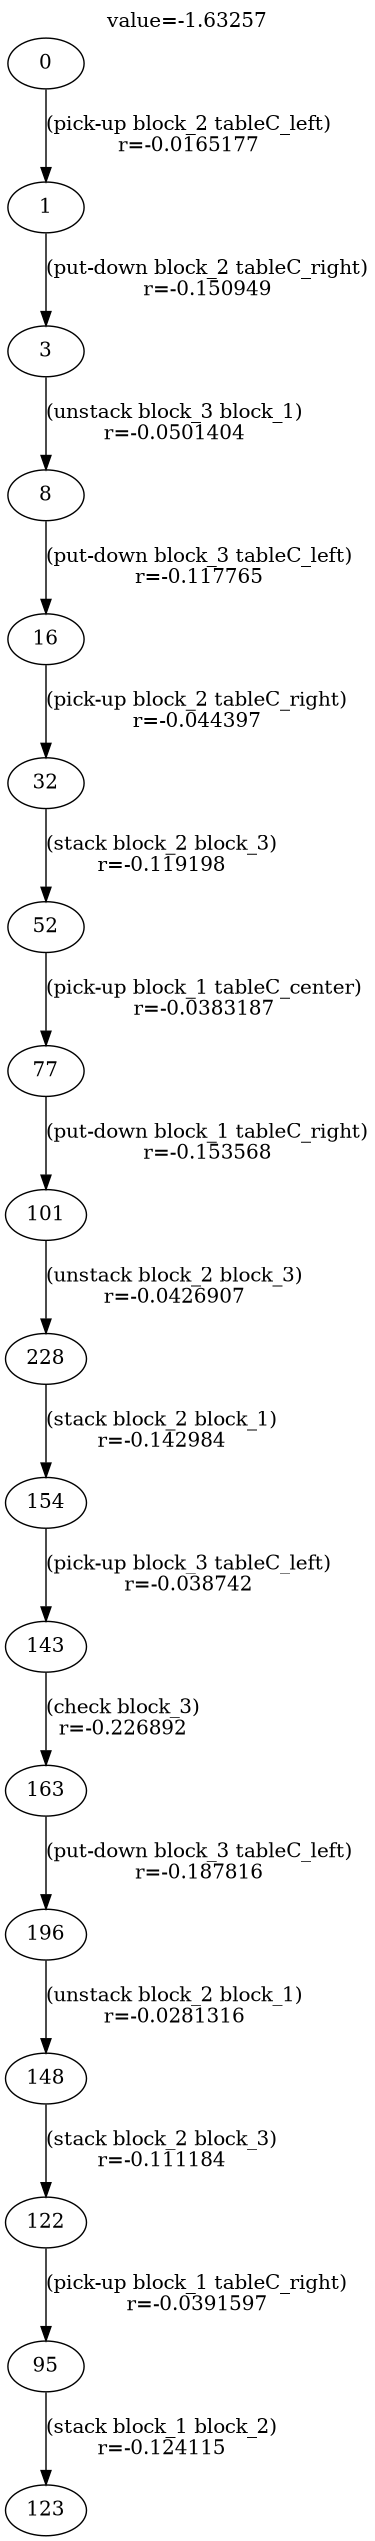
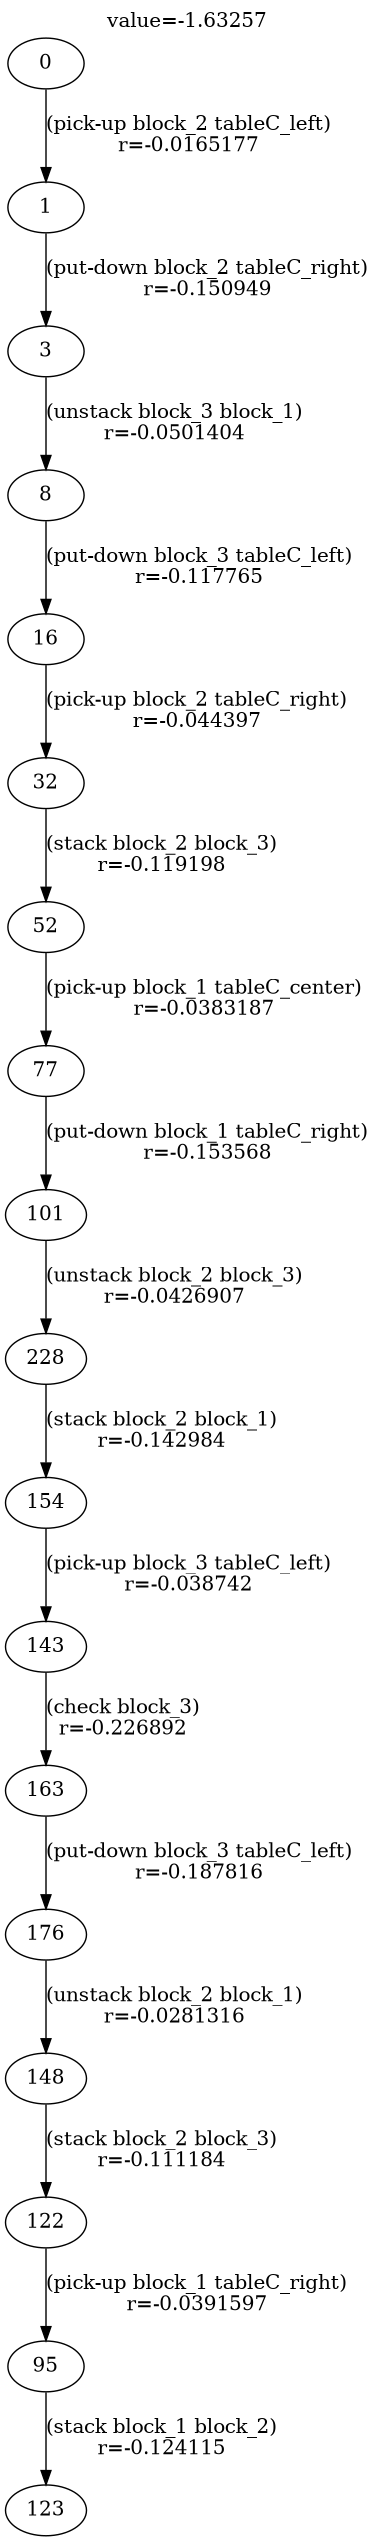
node "196": label "196" -> "176"
